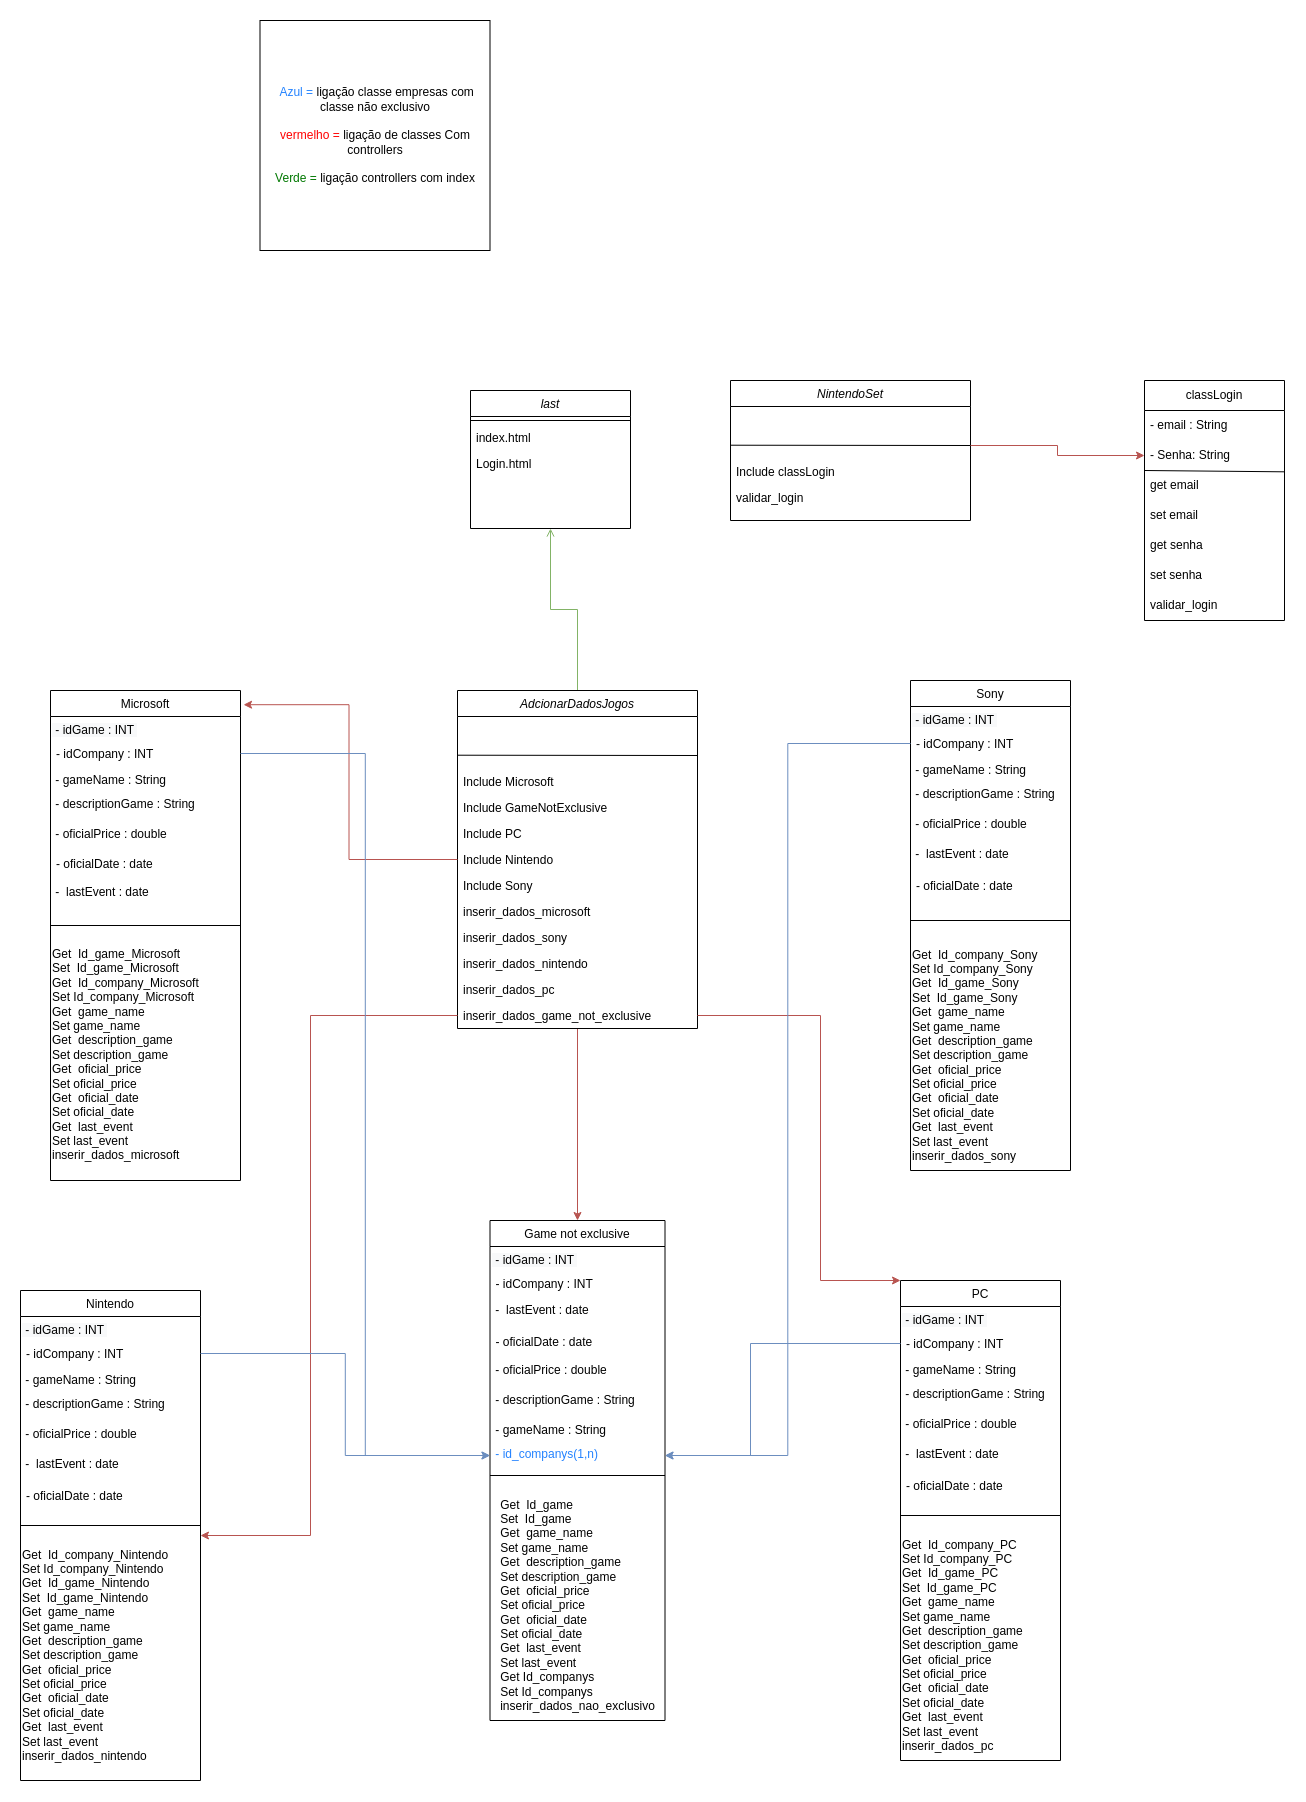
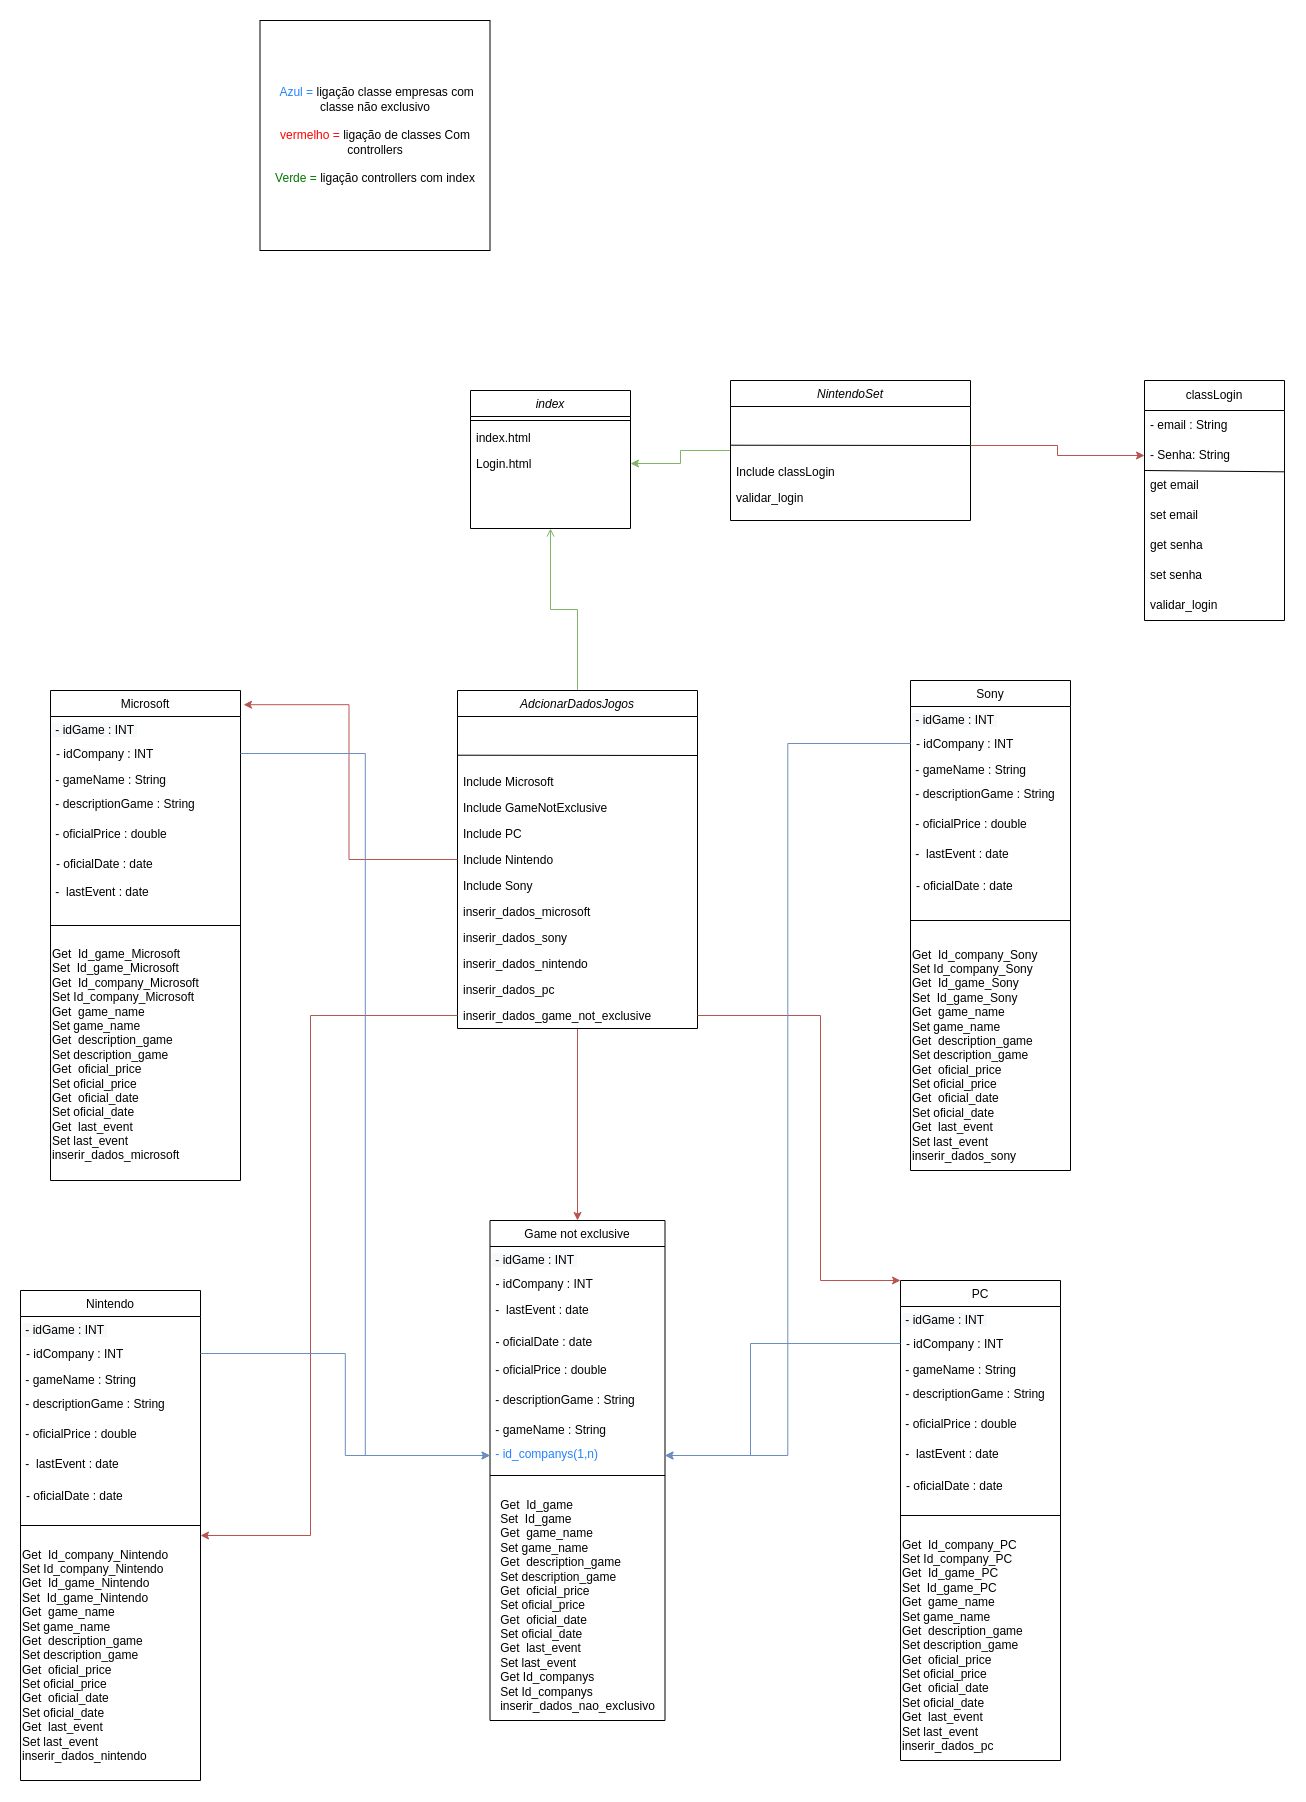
node "last": label "last" -> "index"
edge "NintendoSet" -> "Login.html": added
